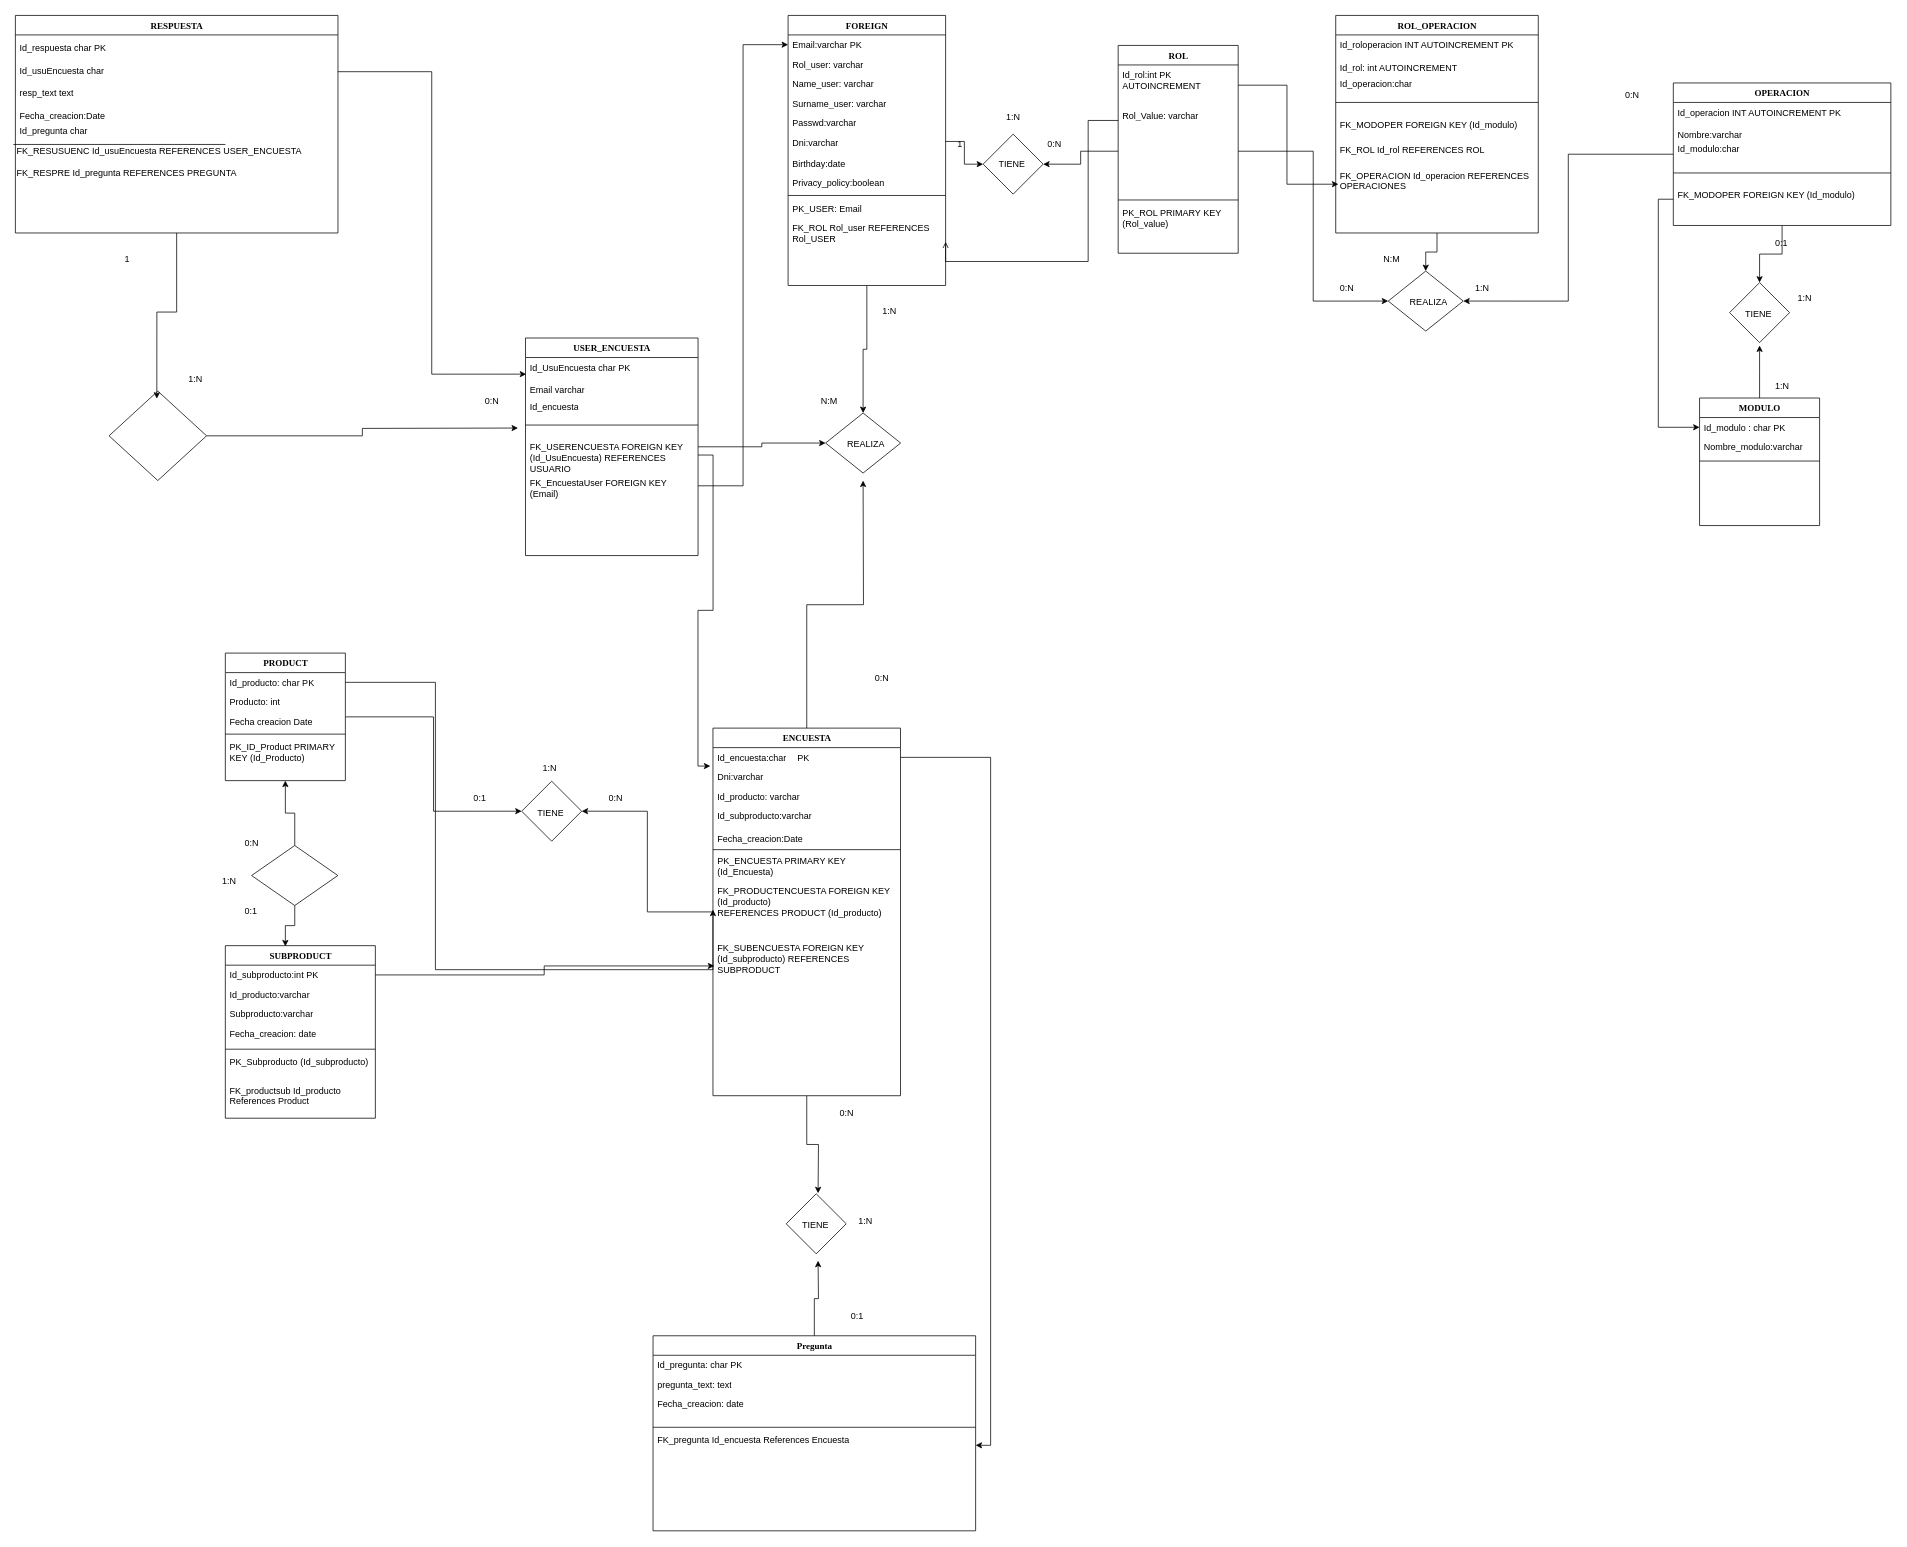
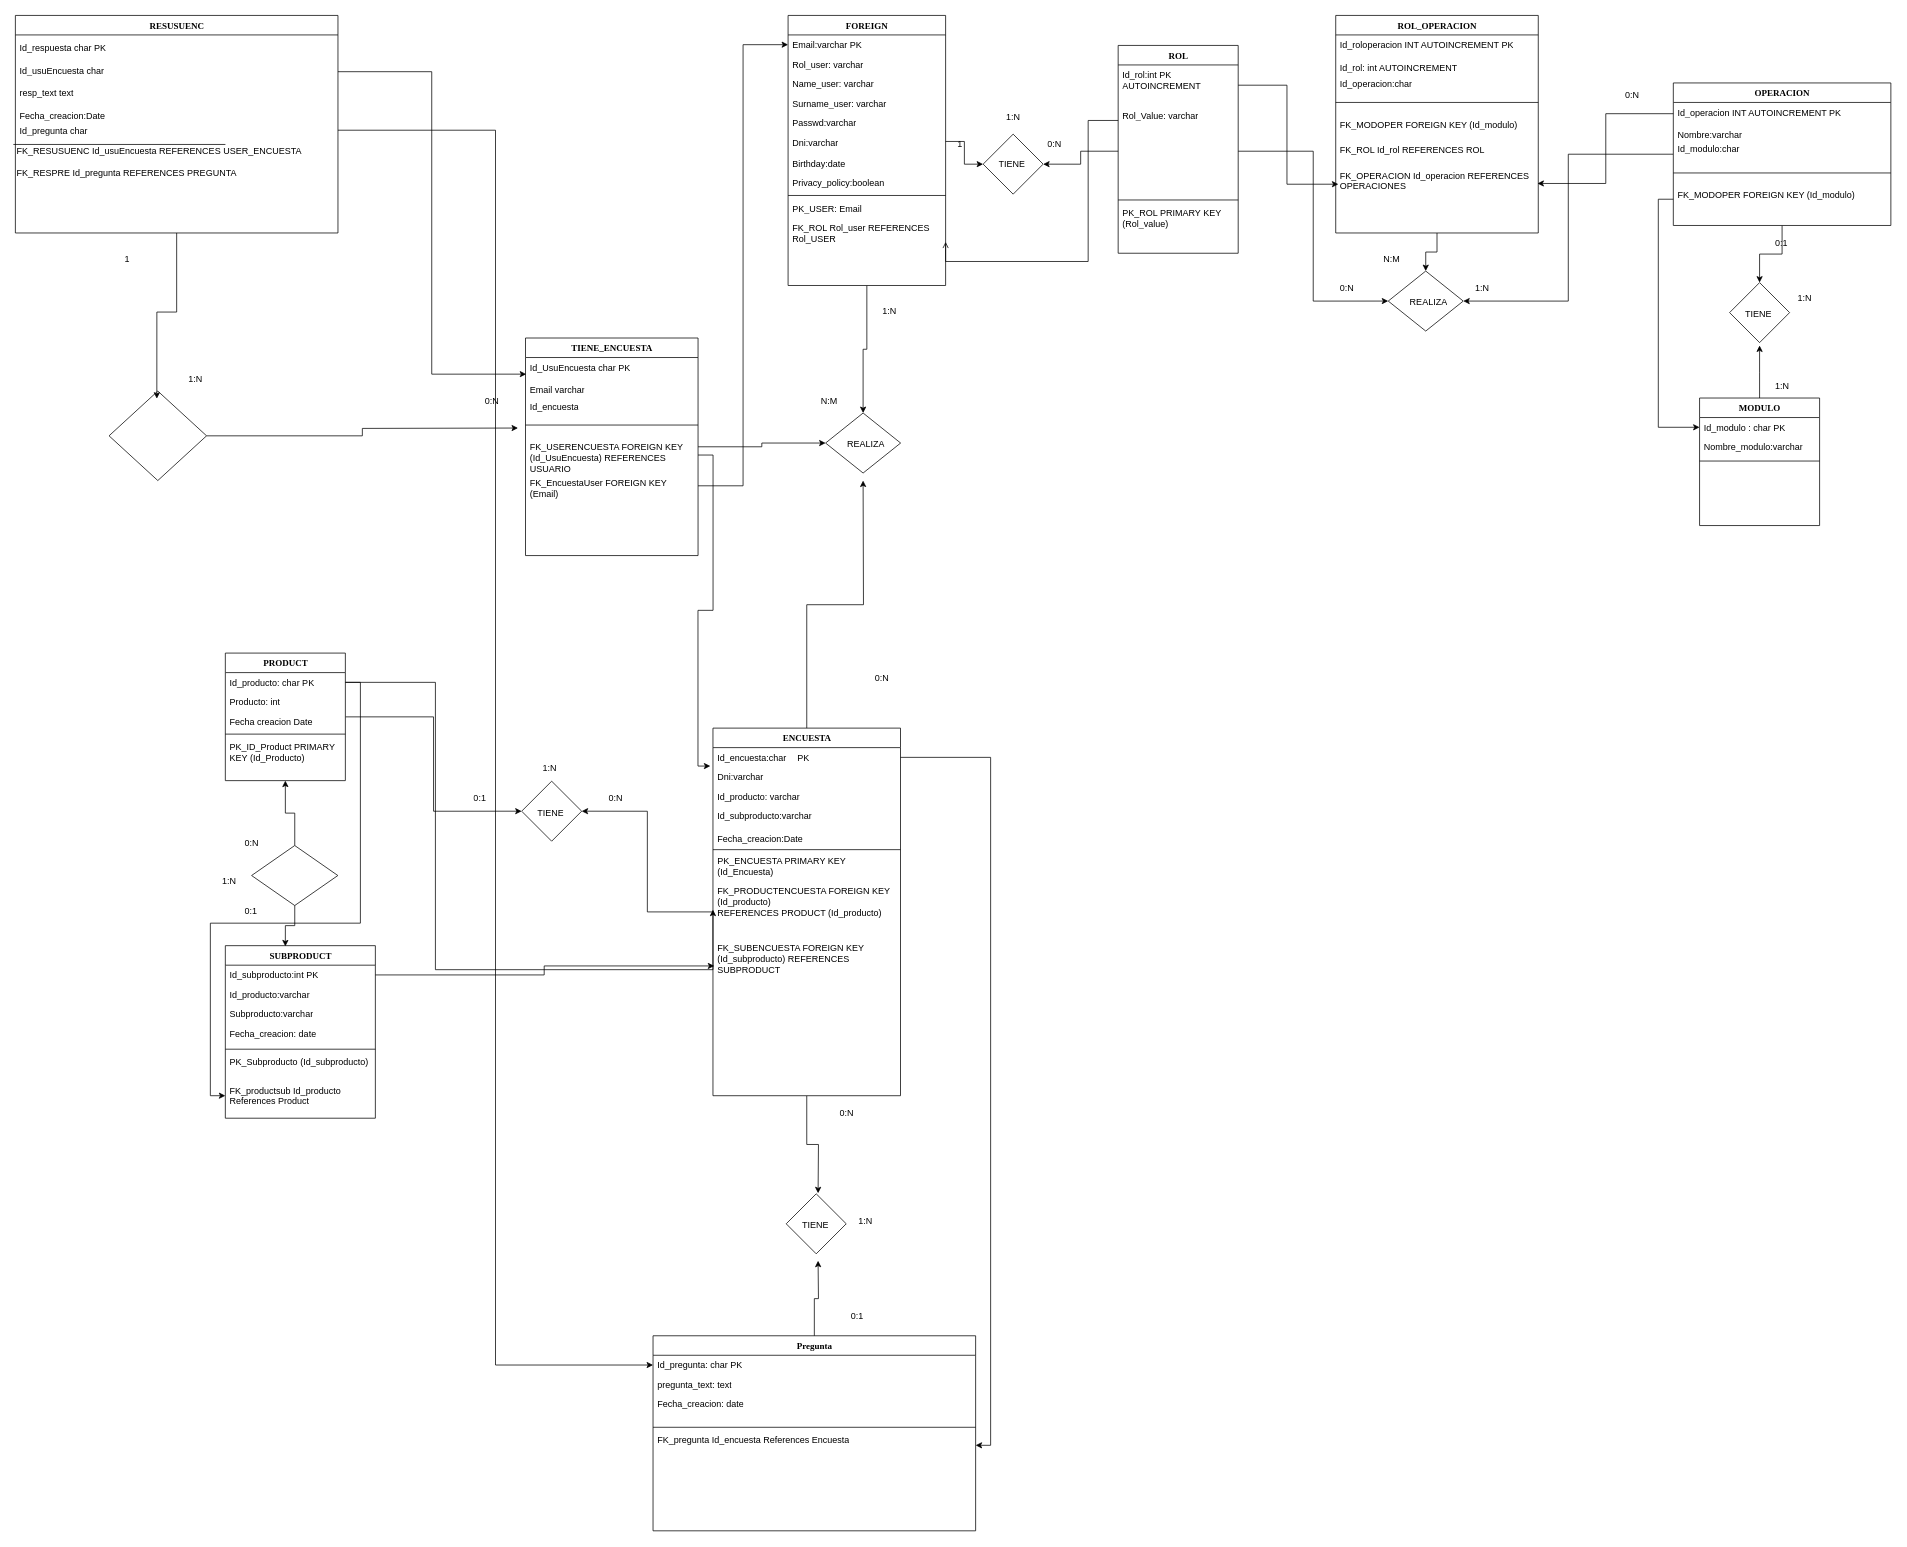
node "RESPUESTA": label "RESPUESTA" -> "RESUSUENC"
edge "Id_operacion INT AUTOINCREMENT PK" -> "FK_OPERACION Id_operacion REFERENCES OPERACIONES": added
node "USER_ENCUESTA": label "USER_ENCUESTA" -> "TIENE_ENCUESTA"
edge "Id_pregunta char" -> "Id_pregunta: char PK": added
edge "Id_producto: char PK" -> "FK_productsub Id_producto References Product": added
